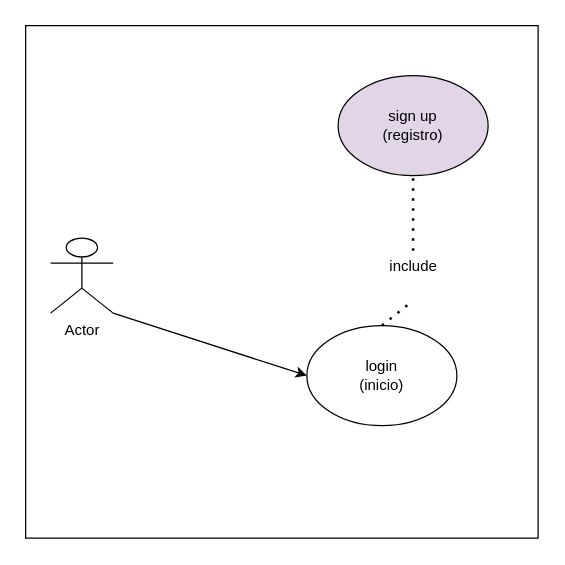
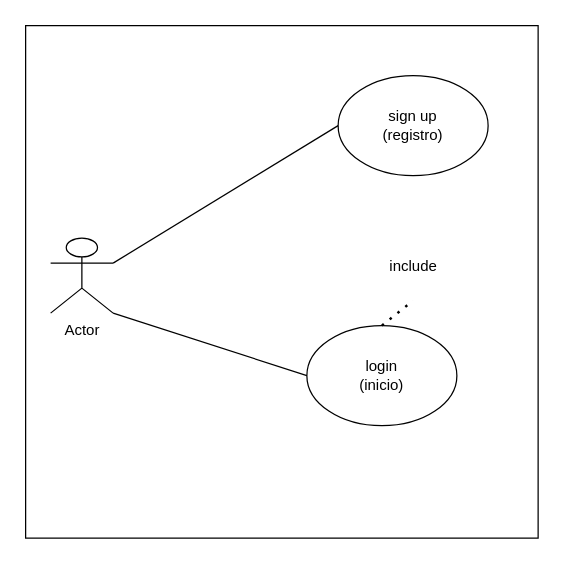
node "sign up (registro)": fillcolor #e1d5e7 -> #ffffff
edge "sign up (registro)" -- "Actor": added
edge "sign up (registro)" -- "include": removed
edge "Actor" -> "login (inicio)": arrowhead classic -> none
